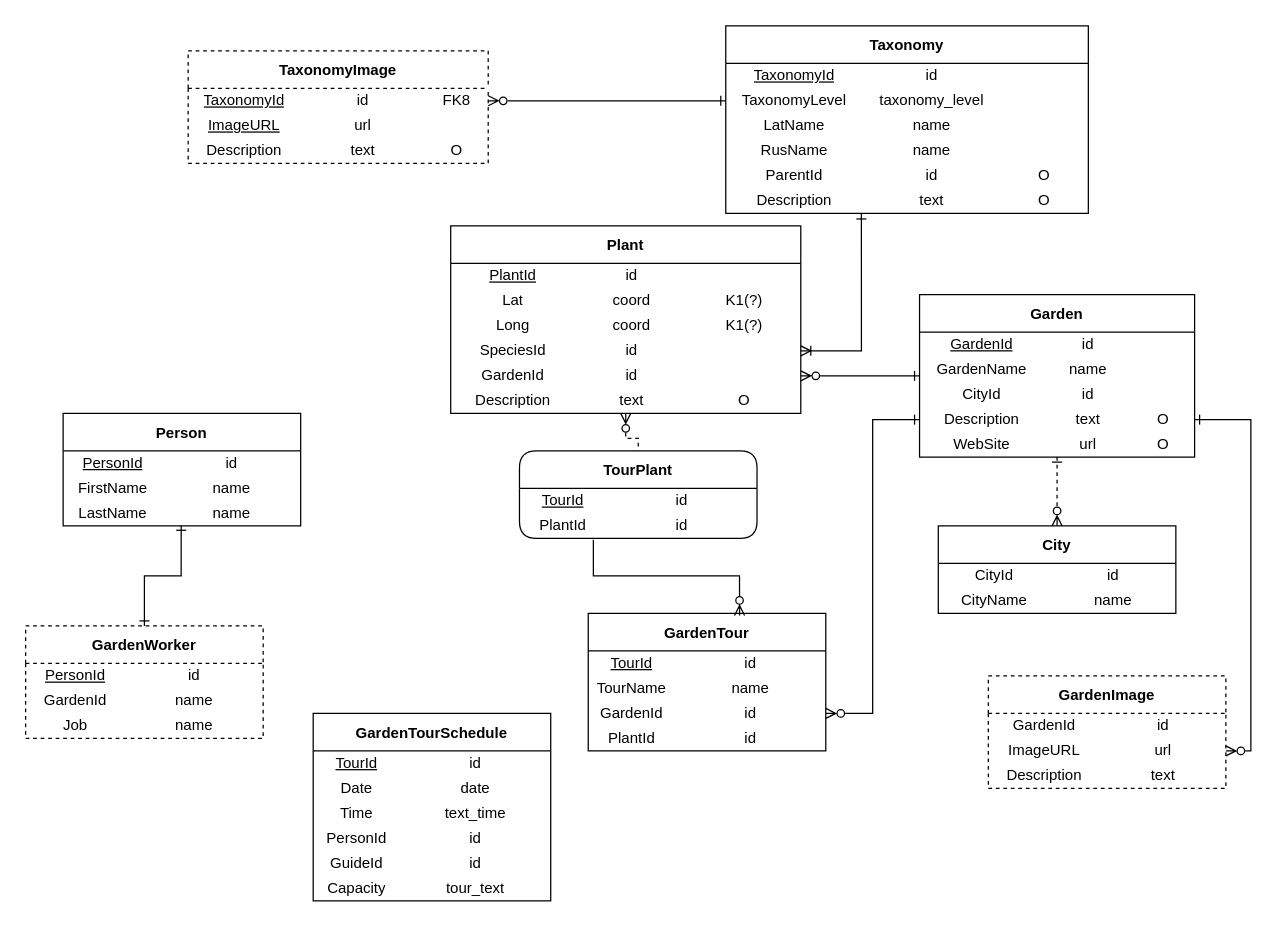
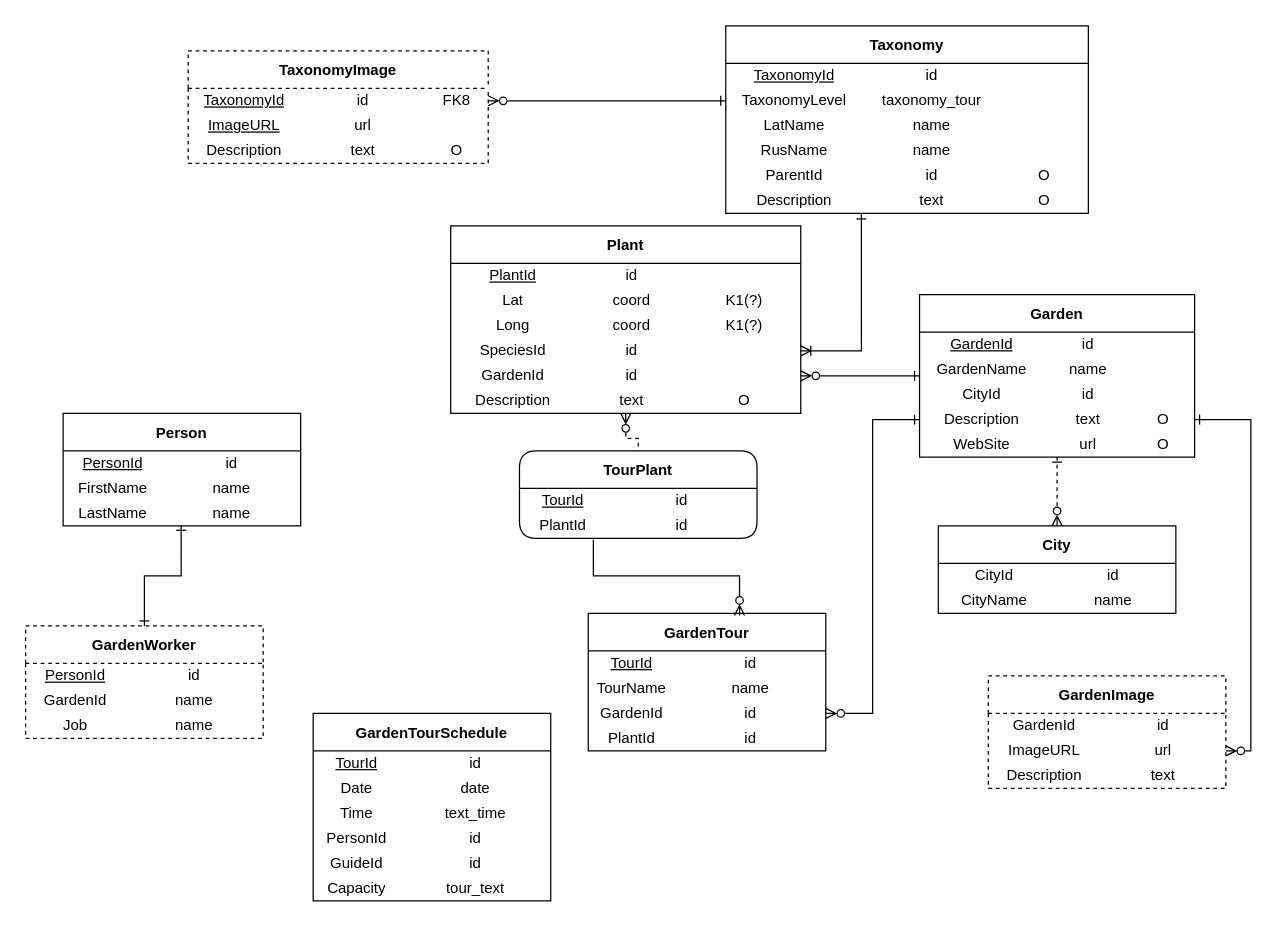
node "taxonomy_level": label "taxonomy_level" -> "taxonomy_tour"
